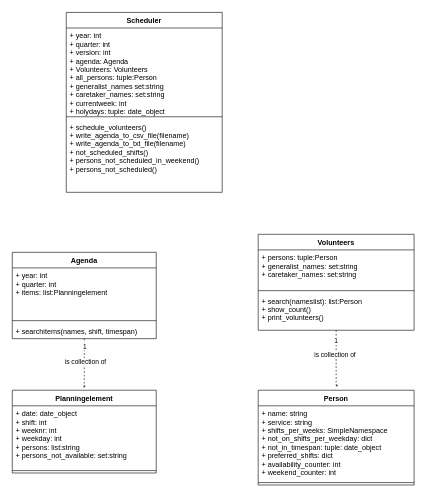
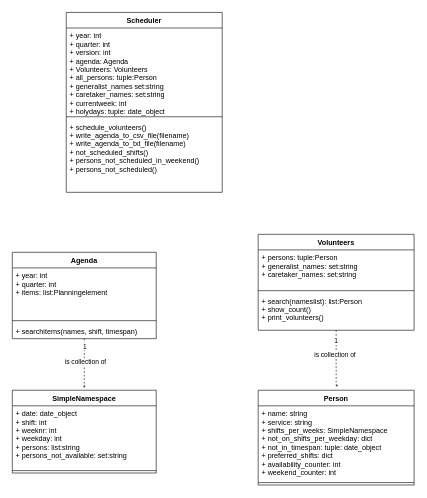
node "Planningelement": label "Planningelement" -> "SimpleNamespace"
